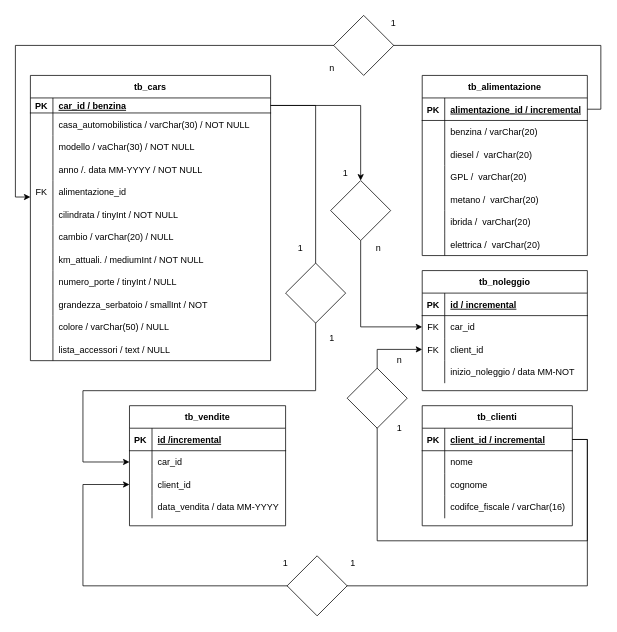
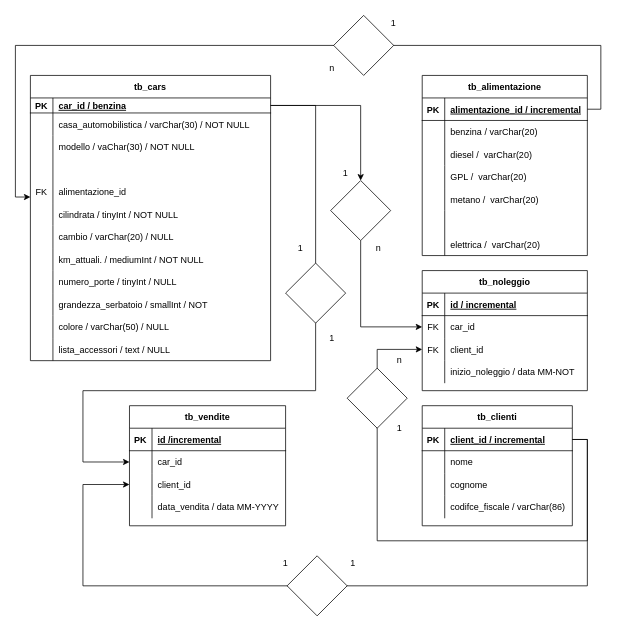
node "anno /. data MM-YYYY / NOT NULL": removed
node "ibrida / varChar(20)": removed
node "codifce_fiscale / varChar(16)": label "codifce_fiscale / varChar(16)" -> "codifce_fiscale / varChar(86)"
